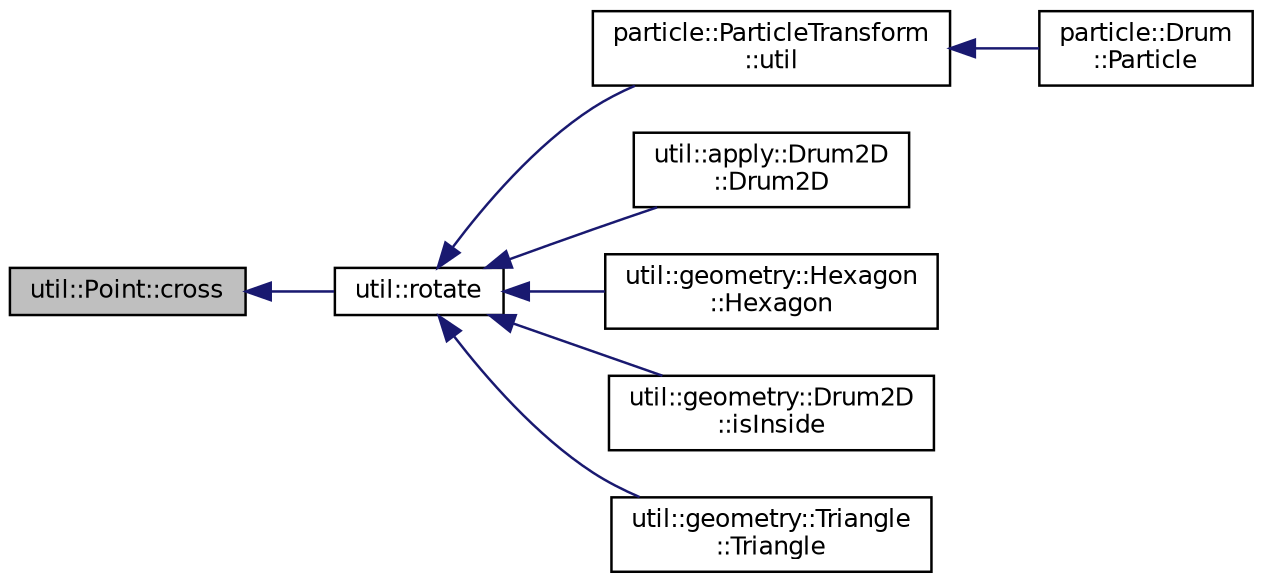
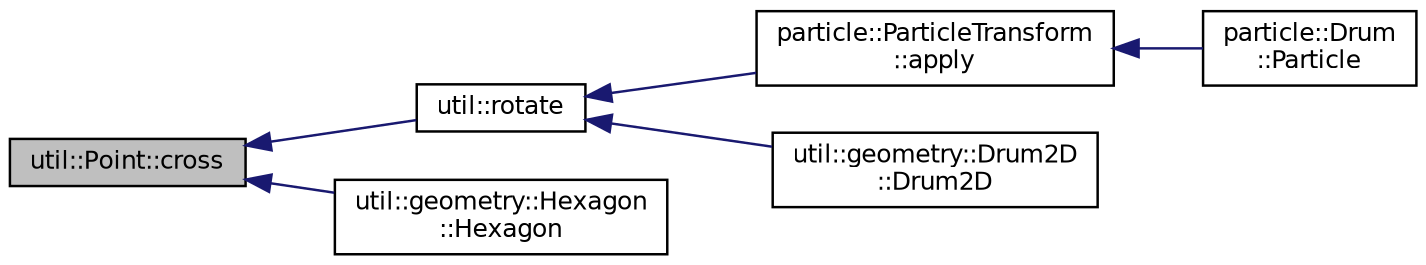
node "particle::ParticleTransform ::util": label "particle::ParticleTransform ::util" -> "particle::ParticleTransform ::apply"
node "util::apply::Drum2D ::Drum2D": label "util::apply::Drum2D ::Drum2D" -> "util::geometry::Drum2D ::Drum2D"
edge "util::geometry::Hexagon ::Hexagon" -> "util::rotate": now "util::geometry::Hexagon ::Hexagon" -> "util::Point::cross"
node "util::geometry::Drum2D ::isInside": removed
node "util::geometry::Triangle ::Triangle": removed
